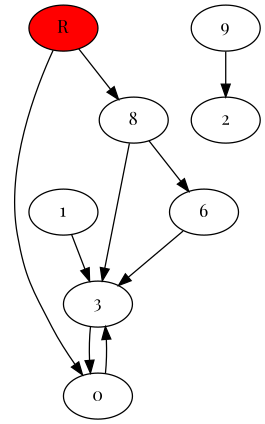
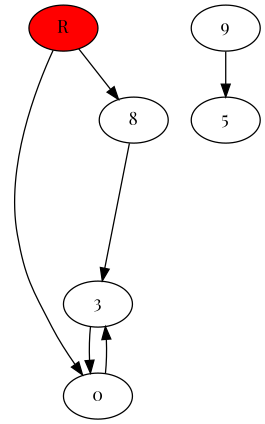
node "2": label "2" -> "5"
node "1": removed
node "6": removed
